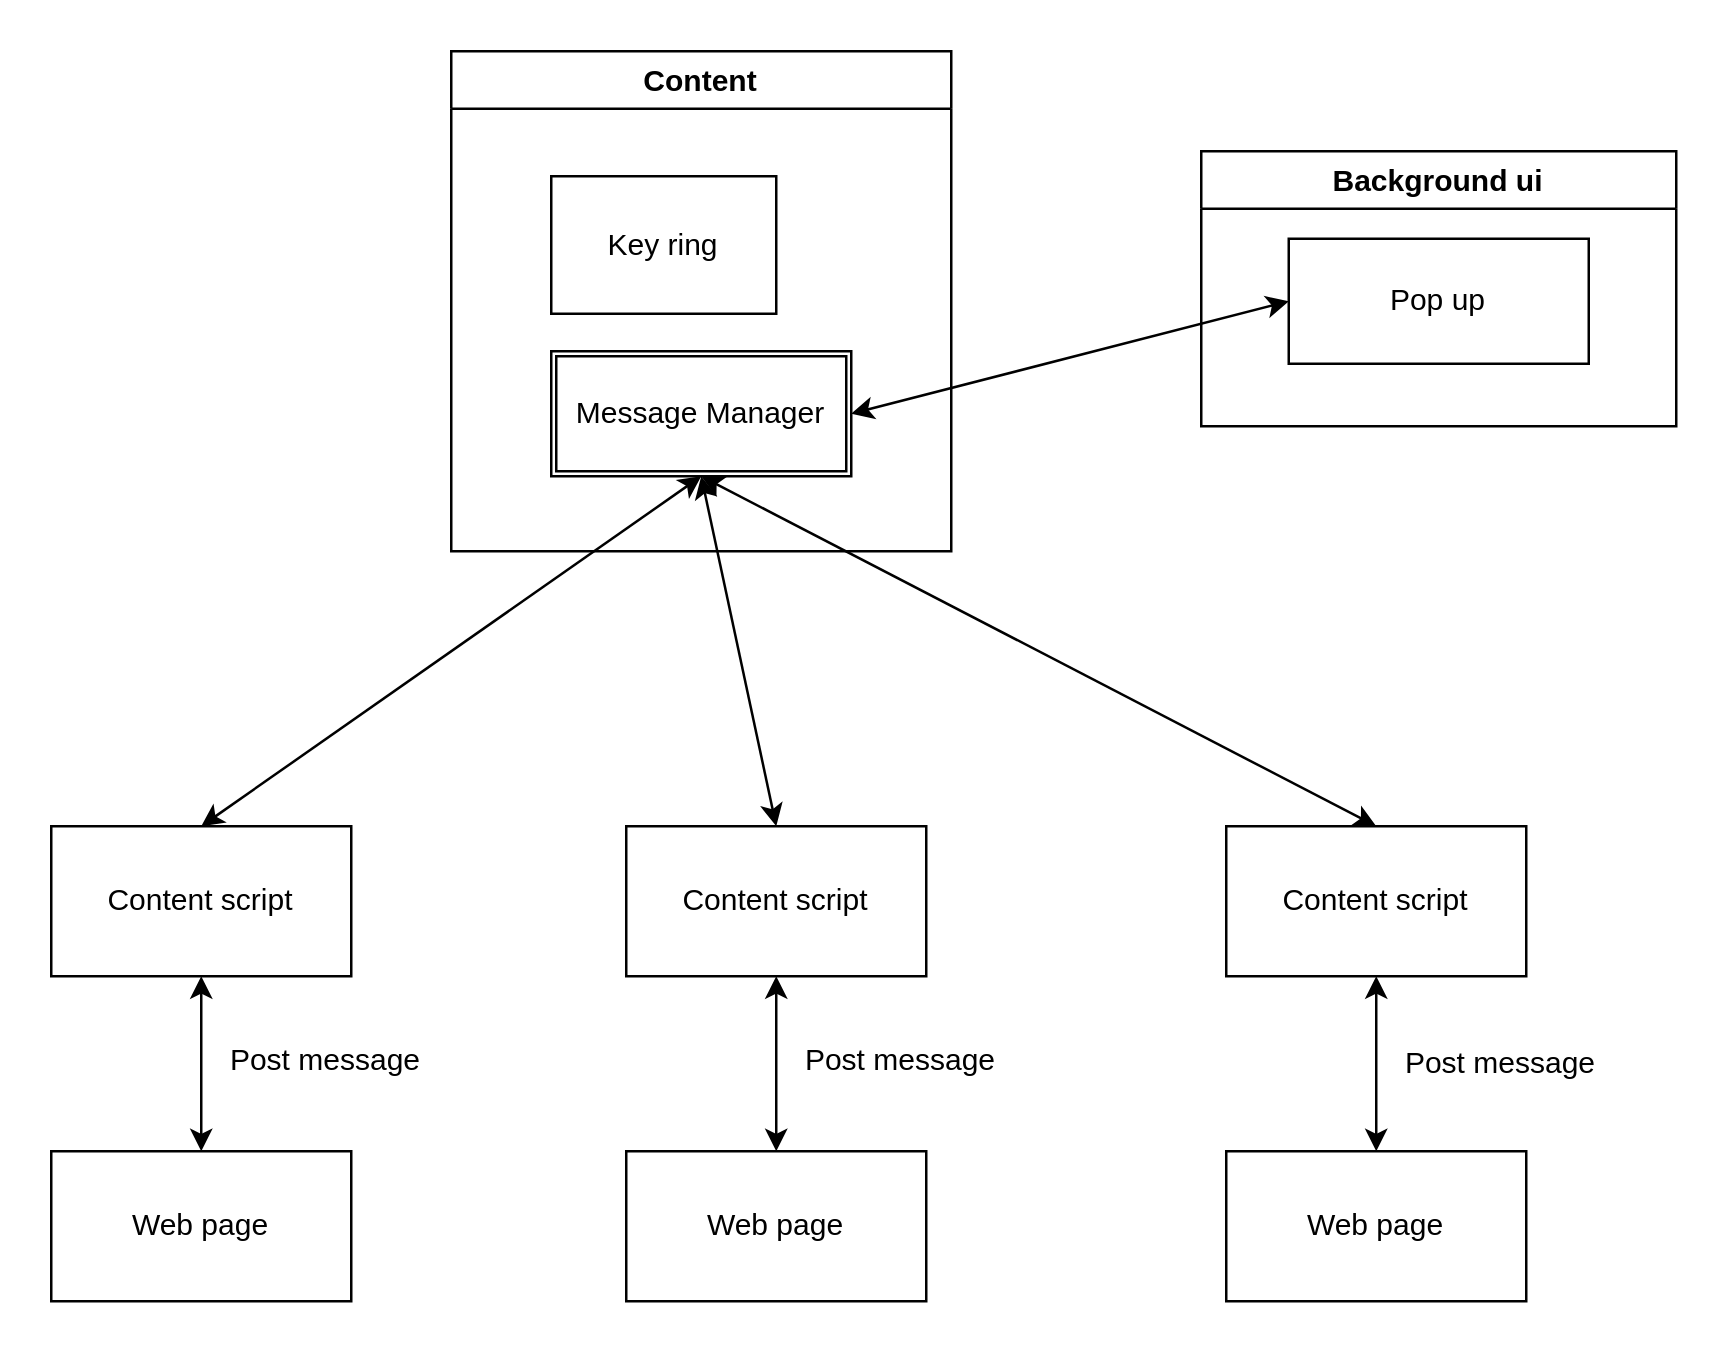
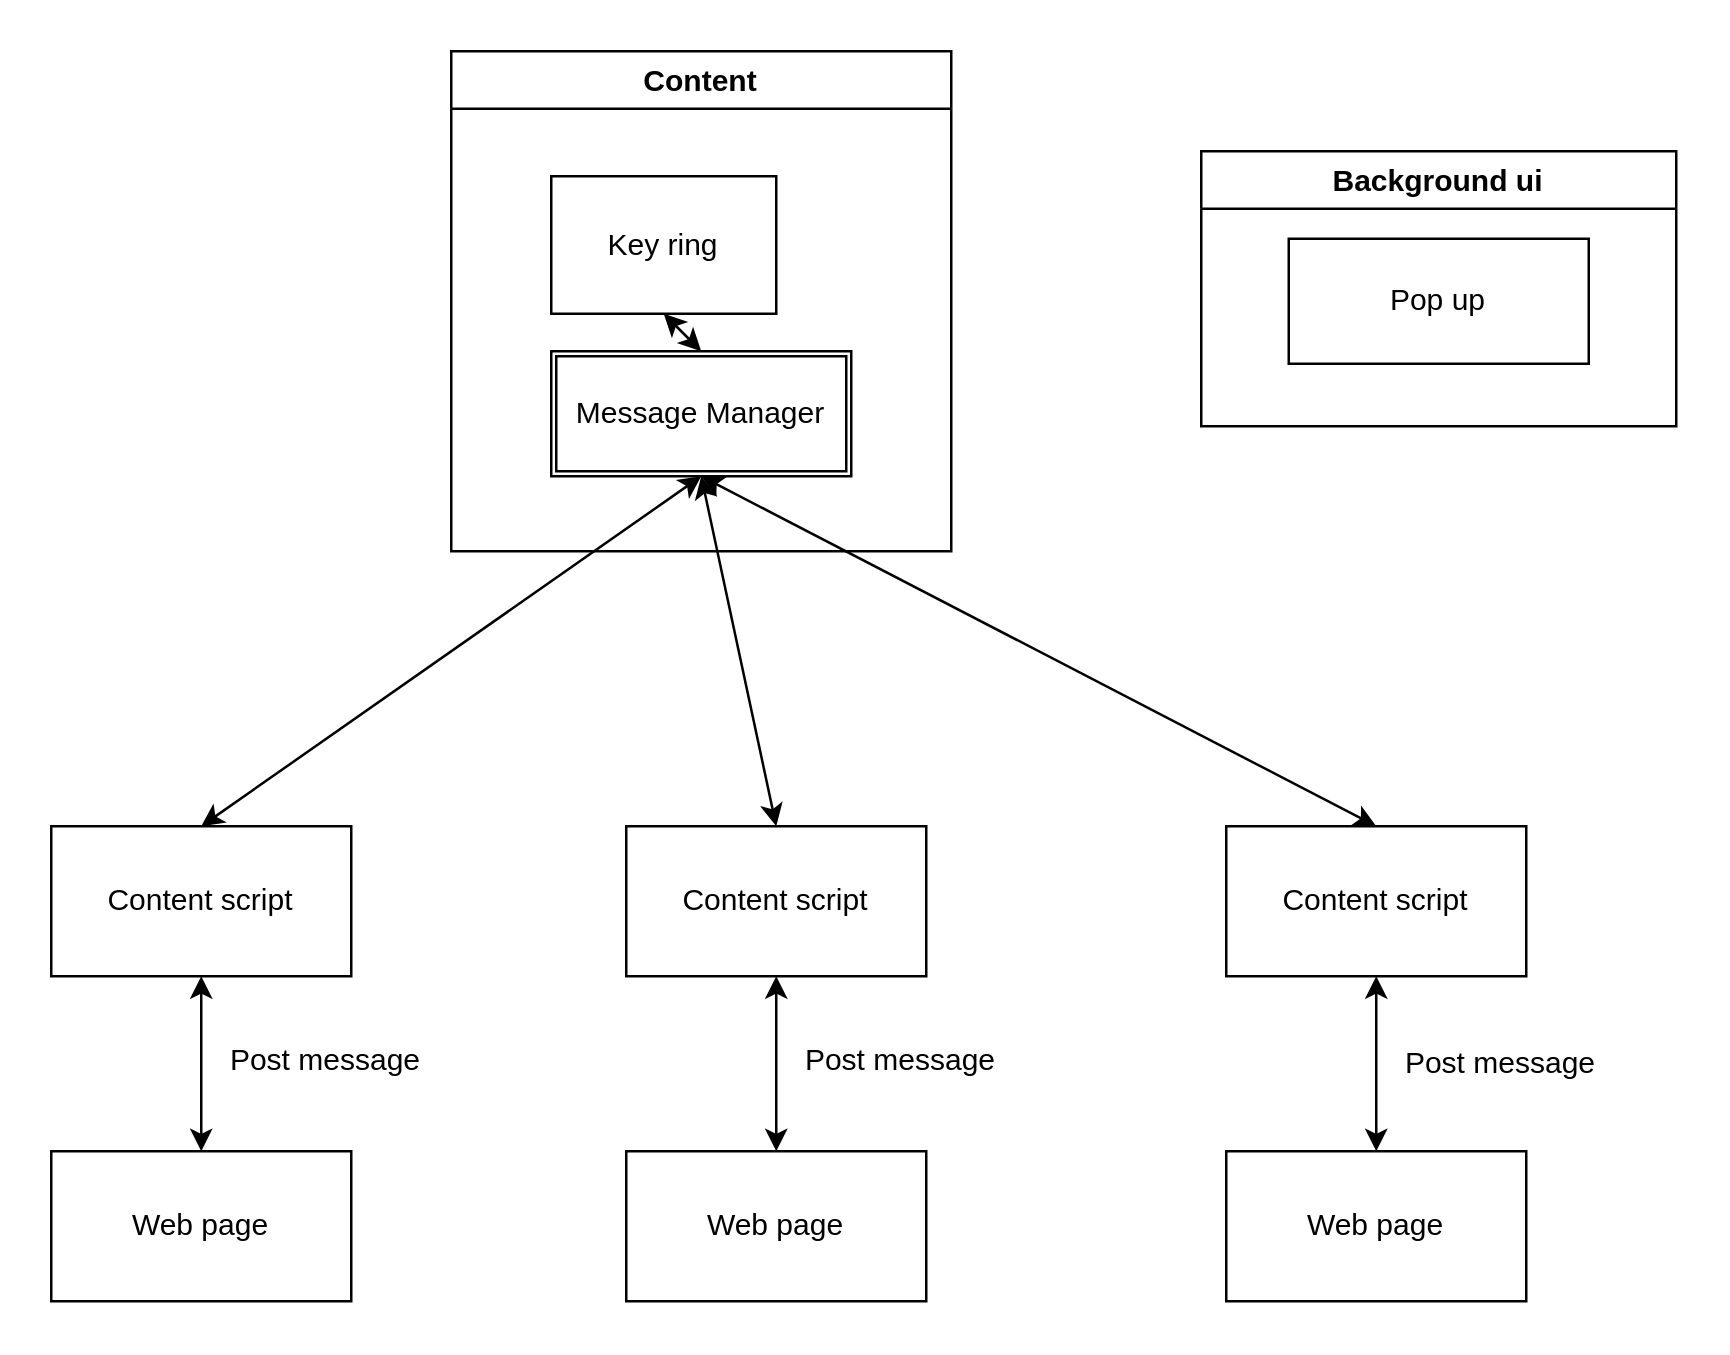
edge "Key ring" -- "Message Manager": added
edge "Pop up" -- "Message Manager": removed
